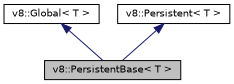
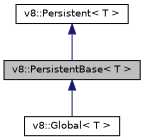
edge "v8::PersistentBase< T >" -> "v8::Global< T >": reversed
